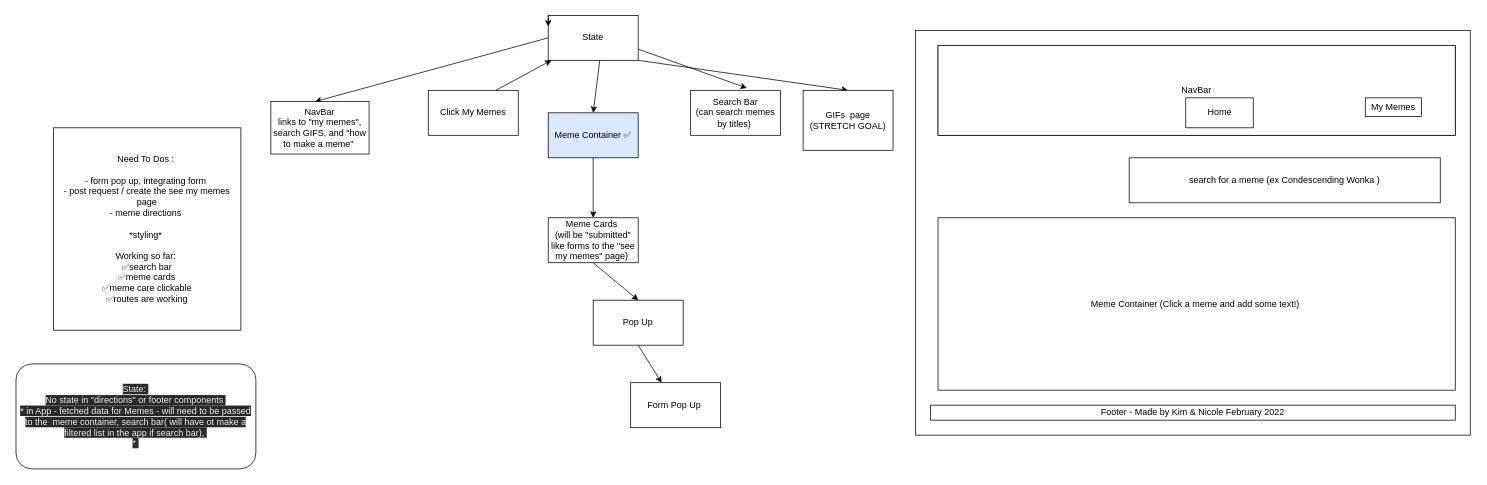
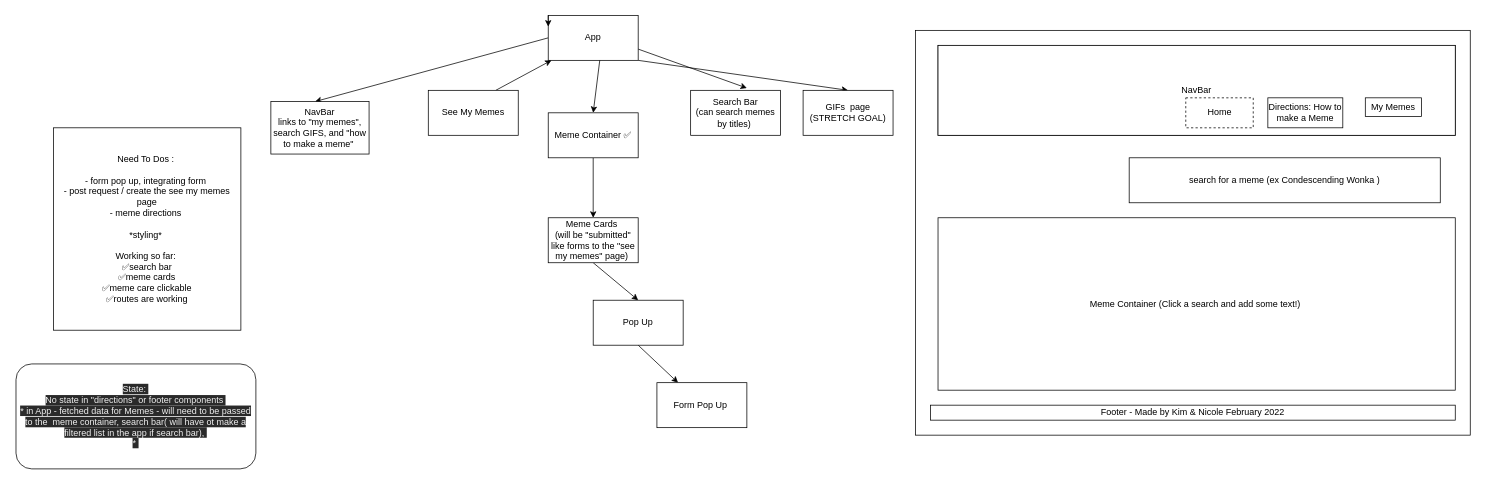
node "State": label "State" -> "App"
node "Click My Memes": label "Click My Memes" -> "See My Memes"
node "Home": style solid -> dashed
node "Directions: How to make a Meme": added
node "GIFs page (STRETCH GOAL)": size 90x60 -> 90x45
node "Meme Container ✅": fillcolor #dae8fc -> #ffffff
node "Meme Container (Click a meme and add some text!)": label "Meme Container (Click a meme and add some text!)" -> "Meme Container (Click a search and add some text!)"
node "Form Pop Up": moved (675, 405) -> (702, 405)
